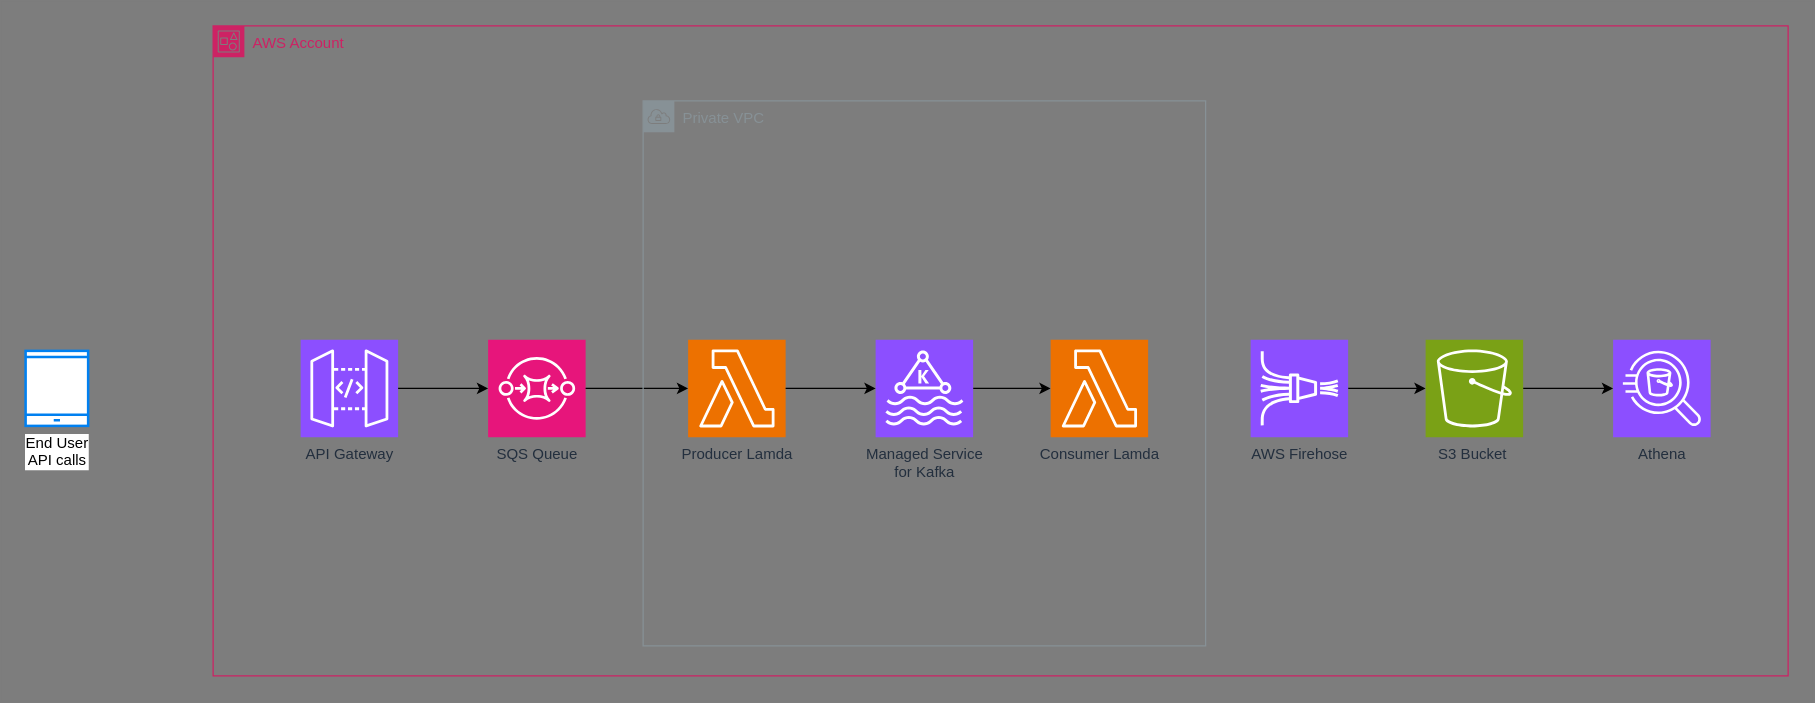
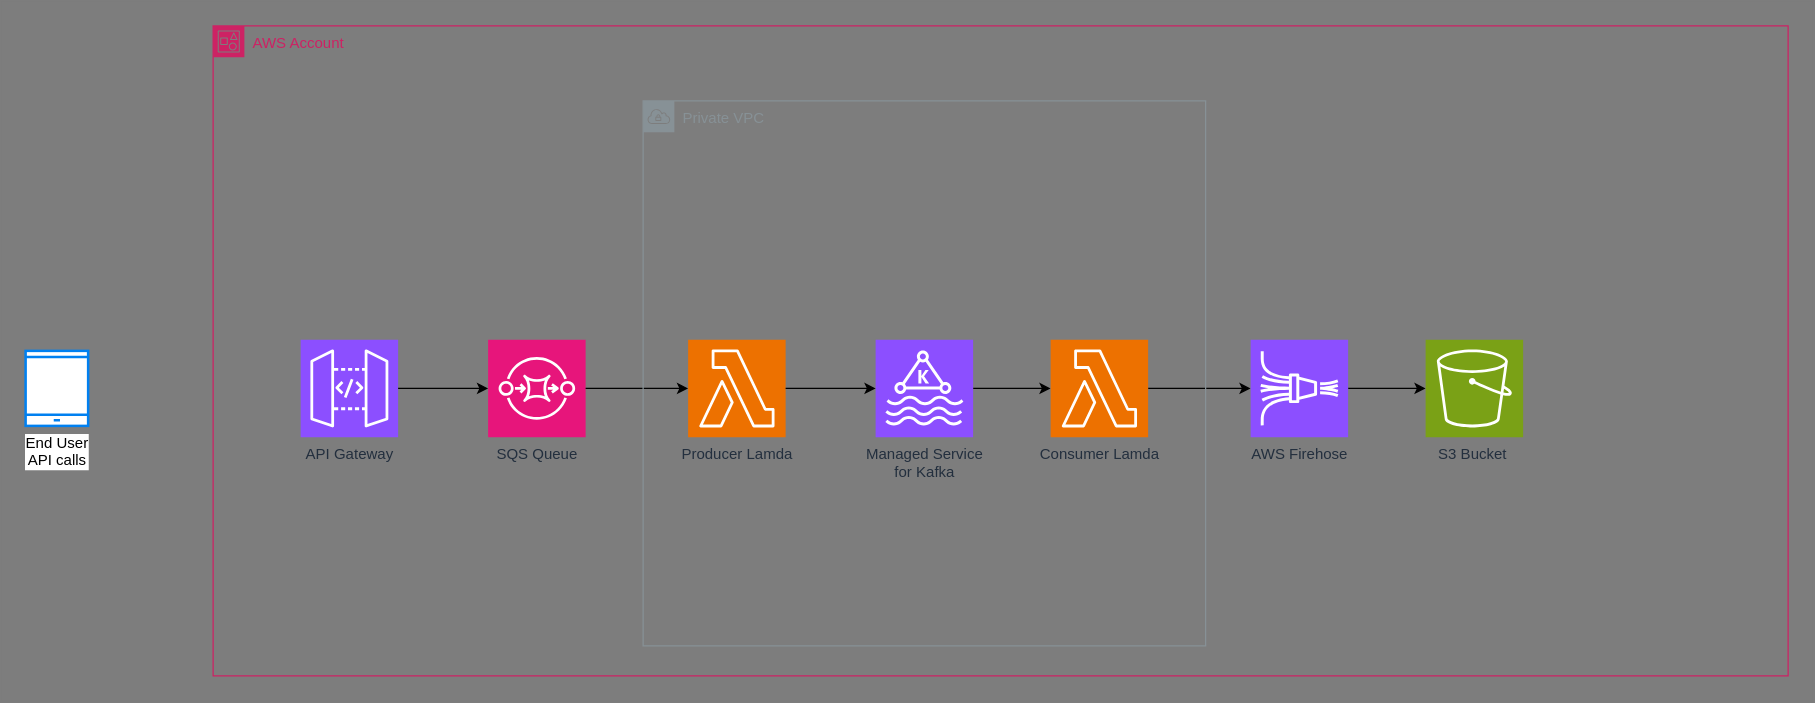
edge "Consumer Lamda" -> "AWS Firehose": added
edge "S3 Bucket" -> "Athena": removed
node "Athena": removed
